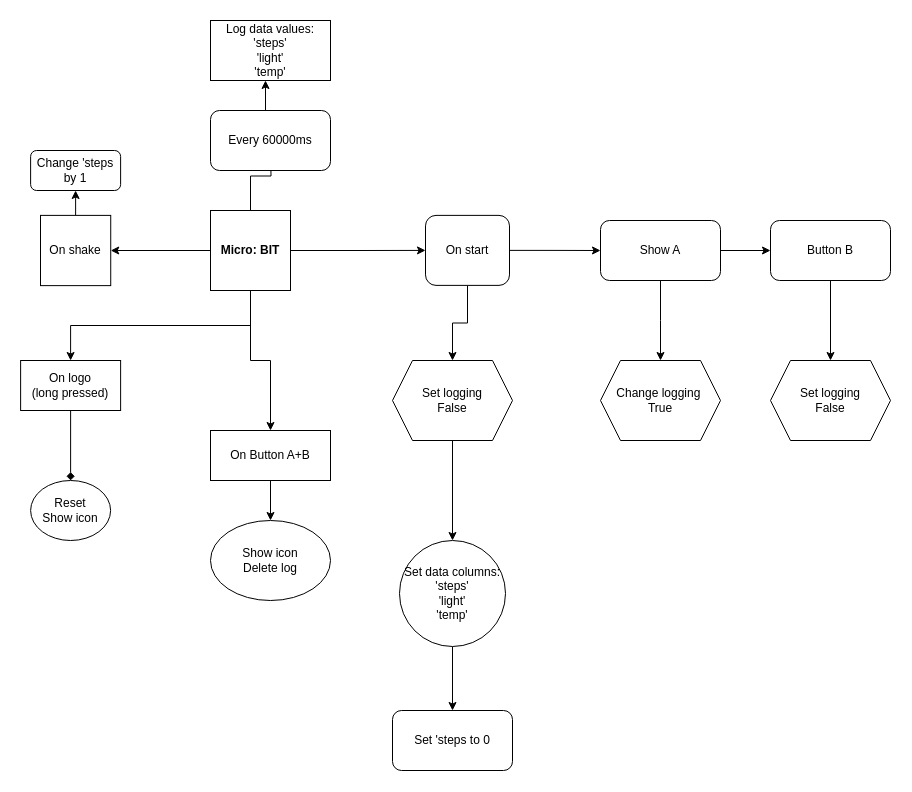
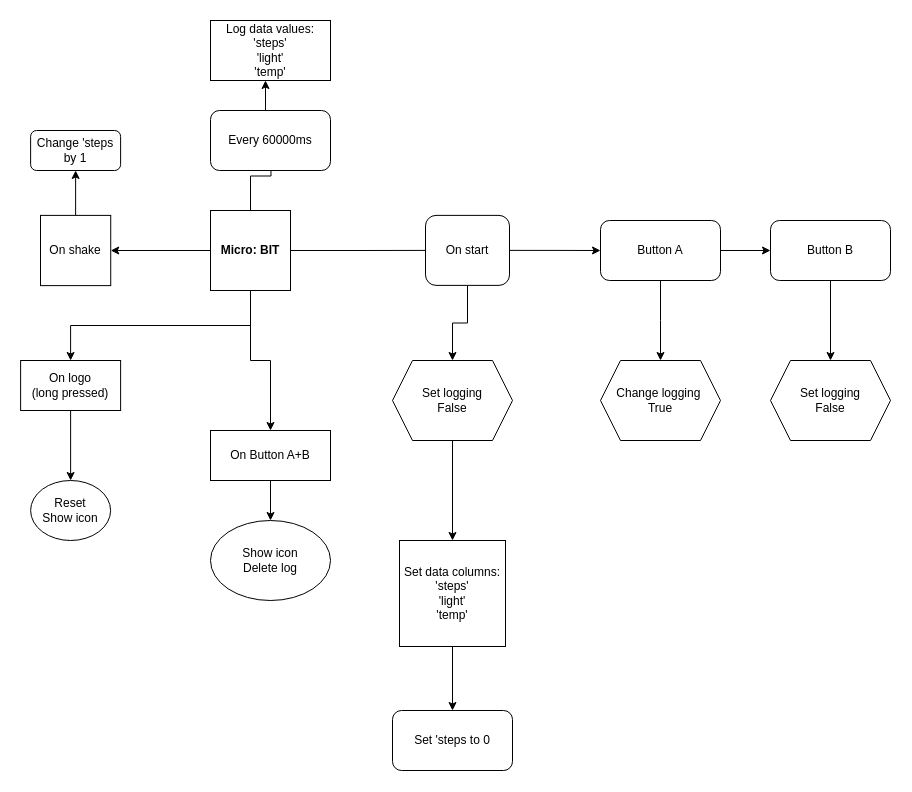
node "Change 'steps by 1": moved (76, 171) -> (76, 151)
edge "Micro: BIT" -> "On start": arrowhead classic -> none
node "Show A": label "Show A" -> "Button A"
edge "On logo (long pressed)" -> "Reset Show icon": arrowhead diamond -> classic
node "Set data columns: 'steps' 'light' 'temp'": shape ellipse -> rectangle
